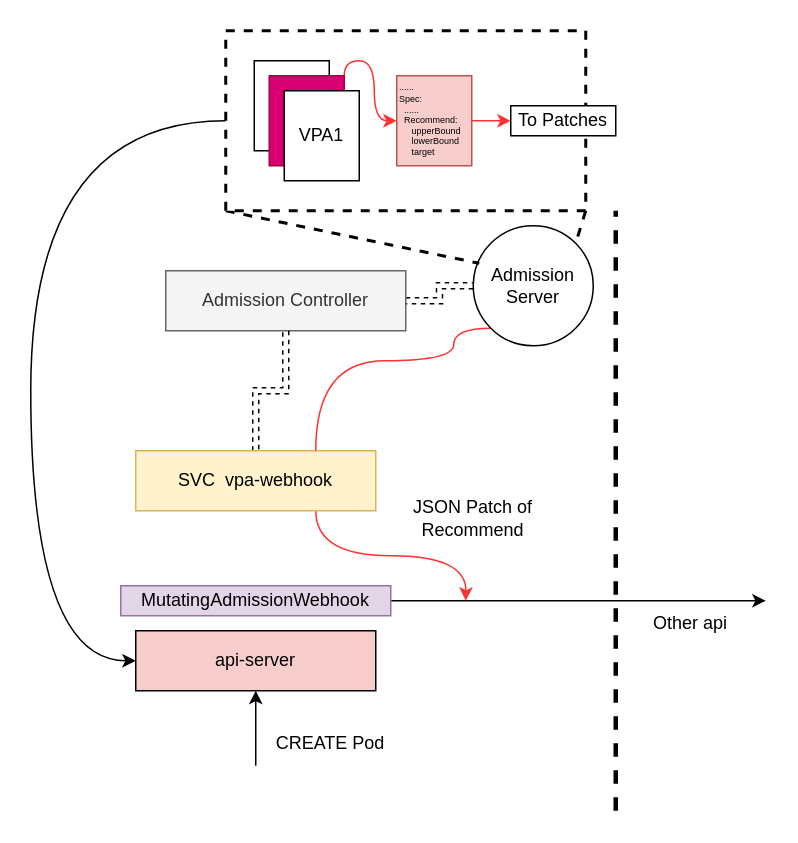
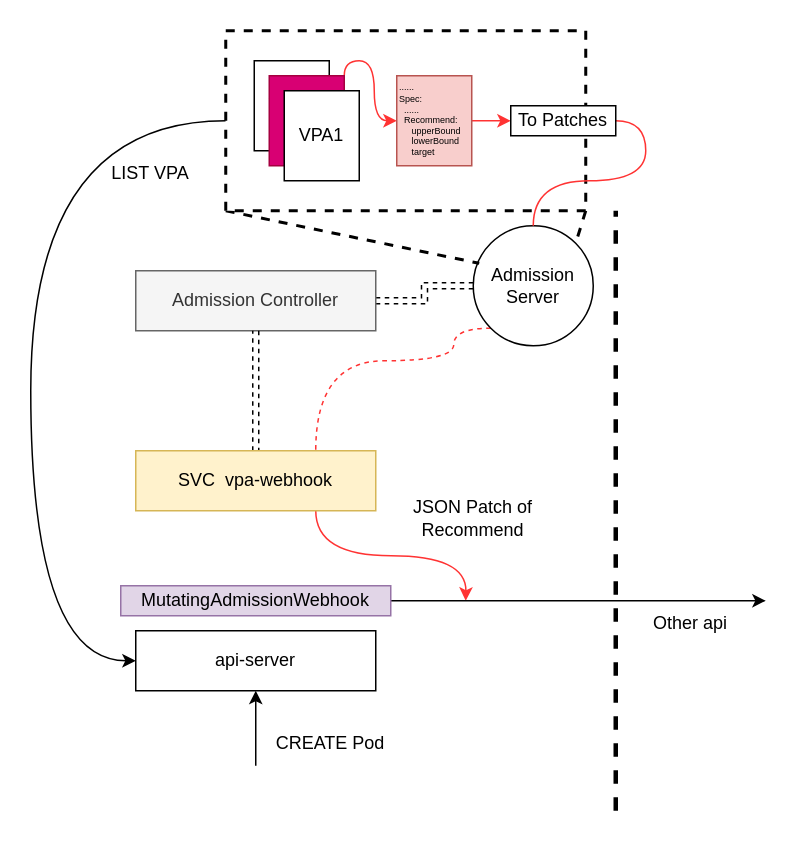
node "LIST VPA": added
edge "To Patches" -- "Admission Server": added
node "Admission Controller": moved (286, 301) -> (256, 301)
edge "Admission Server" -- "SVC vpa-webhook": style solid -> dashed
node "api-server": fillcolor #f8cecc -> #ffffff
